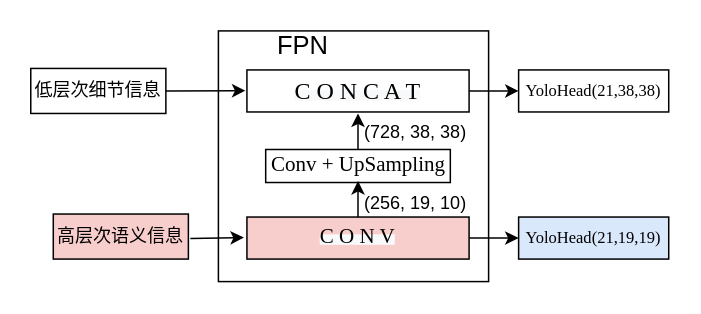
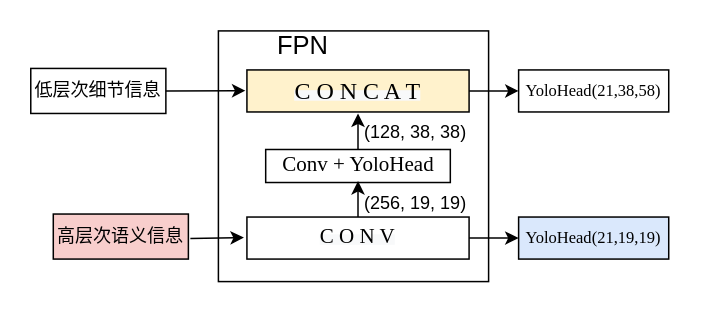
node "C O N C A T": fillcolor #ffffff -> #fff2cc
node "YoloHead(21,38,38)": label "YoloHead(21,38,38)" -> "YoloHead(21,38,58)"
node "(728, 38, 38)": label "(728, 38, 38)" -> "(128, 38, 38)"
node "Conv + UpSampling": label "Conv + UpSampling" -> "Conv + YoloHead"
node "(256, 19, 10)": label "(256, 19, 10)" -> "(256, 19, 19)"
node "C O N V": fillcolor #f8cecc -> #ffffff
